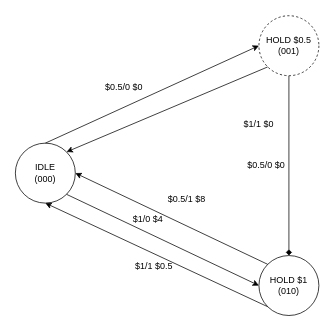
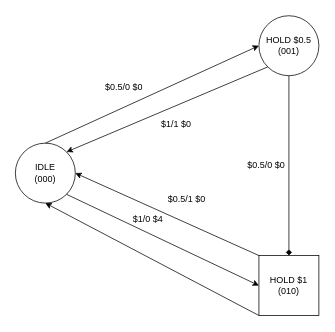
node "HOLD $0.5 (001)": style dashed -> solid
node "$1/1 $0": moved (259, 124) -> (177, 124)
node "$0.5/1 $8": label "$0.5/1 $8" -> "$0.5/1 $0"
node "$1/1 $0.5": removed
node "HOLD $1 (010)": shape ellipse -> rectangle
